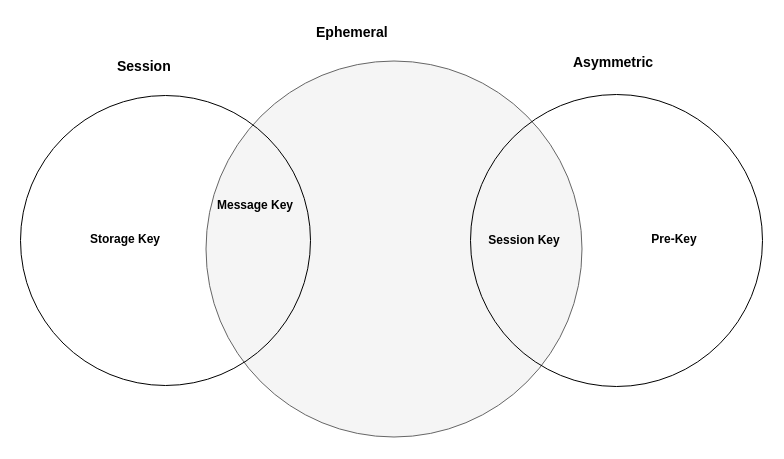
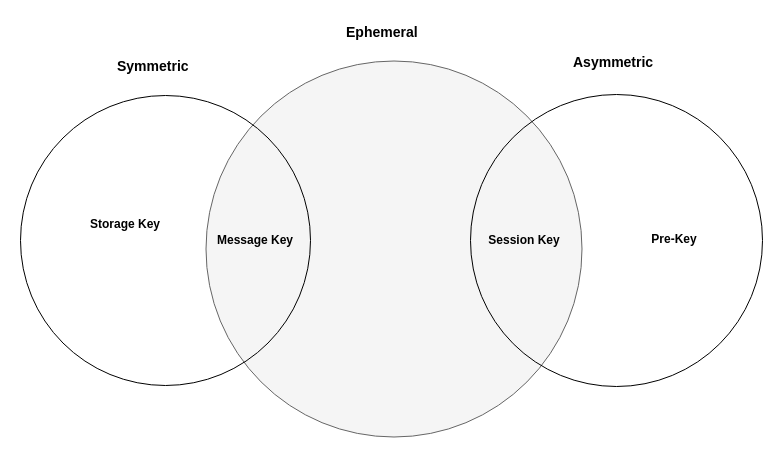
node "Ephemeral": moved (364, 31) -> (394, 31)
node "Session": label "Session" -> "Symmetric"
node "Message Key": moved (256, 206) -> (256, 241)
node "Storage Key": moved (126, 239) -> (126, 224)
